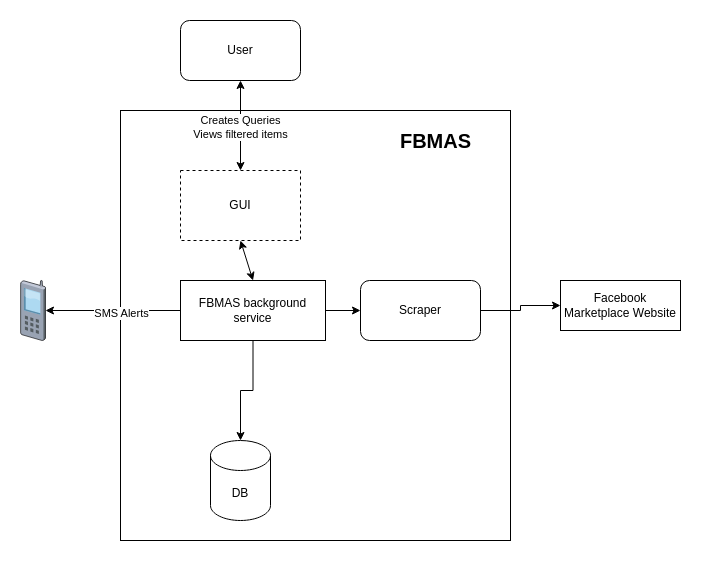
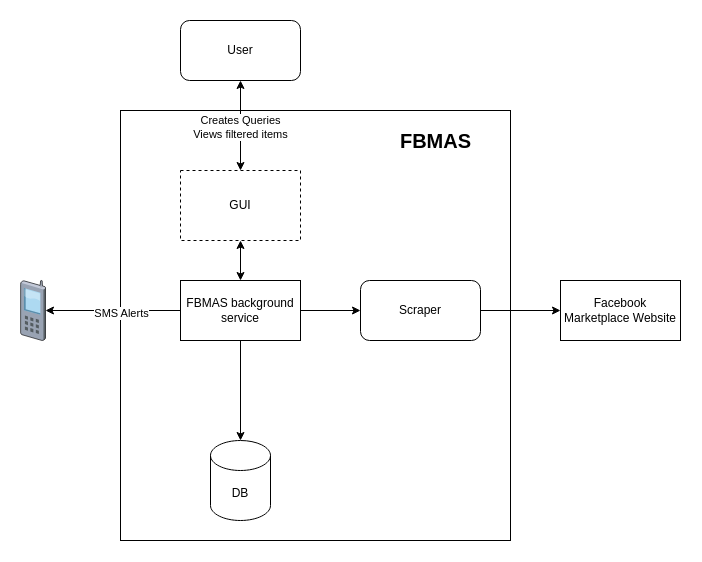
node "Facebook Marketplace Website": size 120x50 -> 120x60
node "FBMAS background service": size 145x60 -> 120x60
